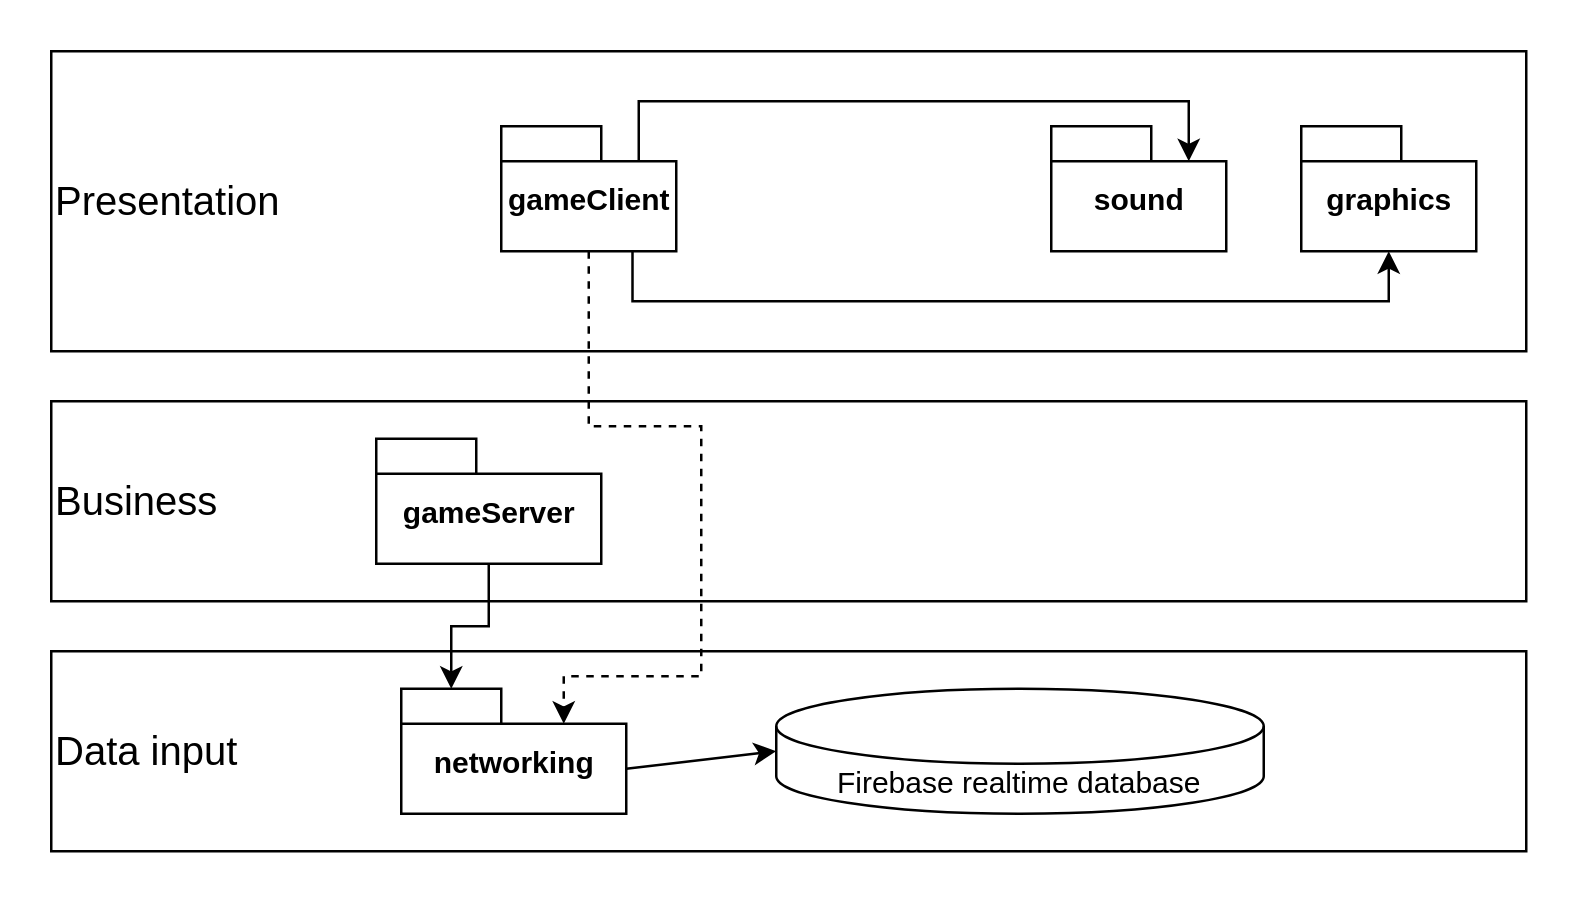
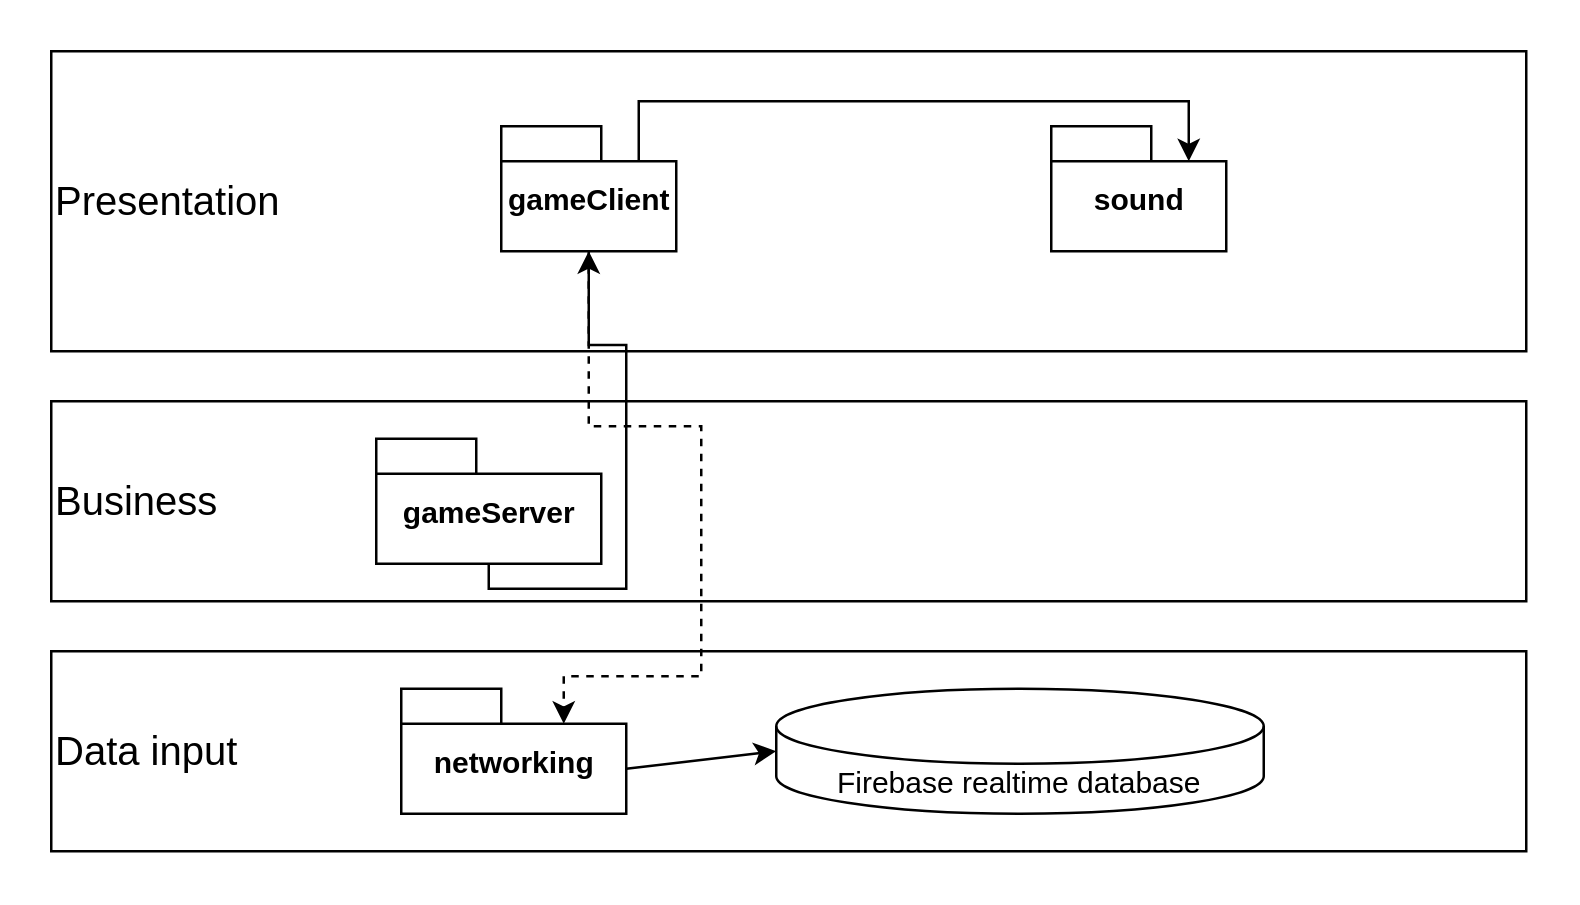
node "graphics": removed
edge "gameClient" -> "graphics": removed
edge "gameServer" -> "networking": now "gameServer" -> "gameClient"
